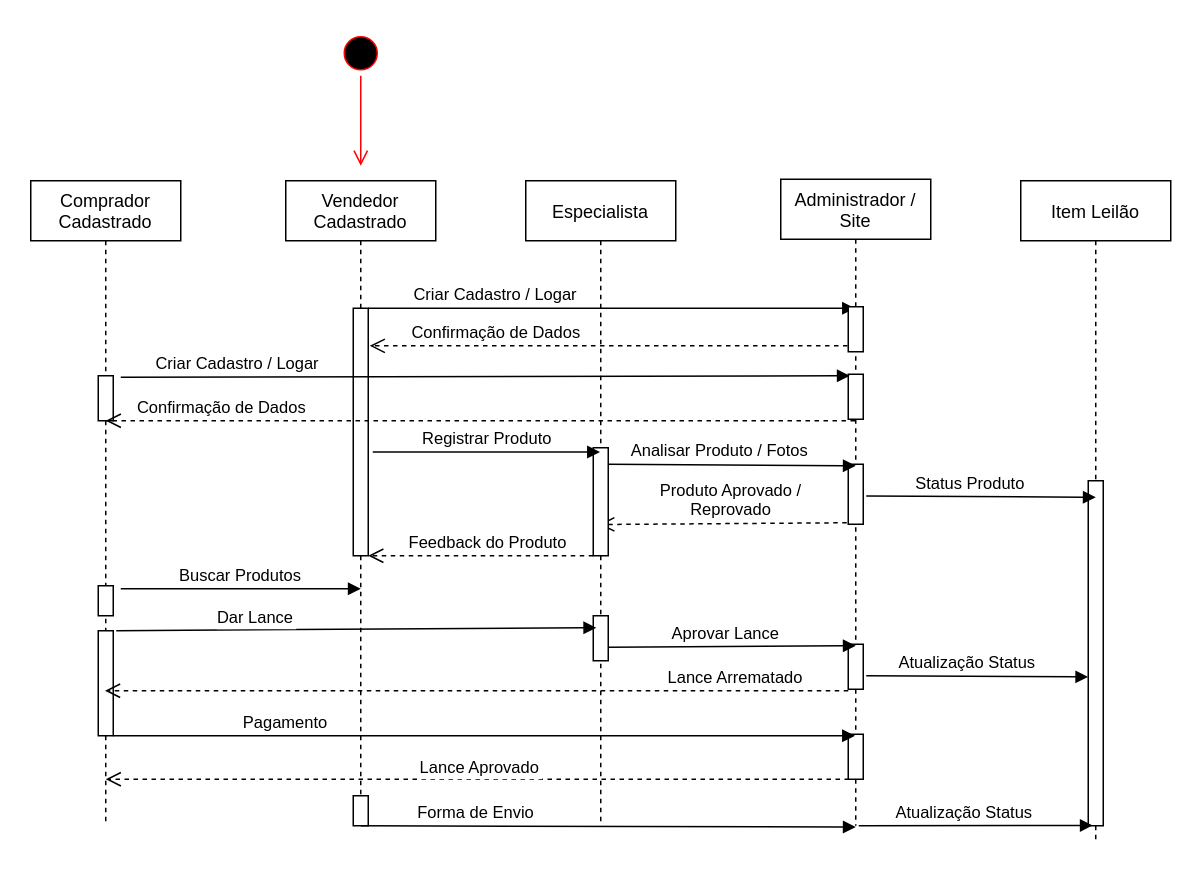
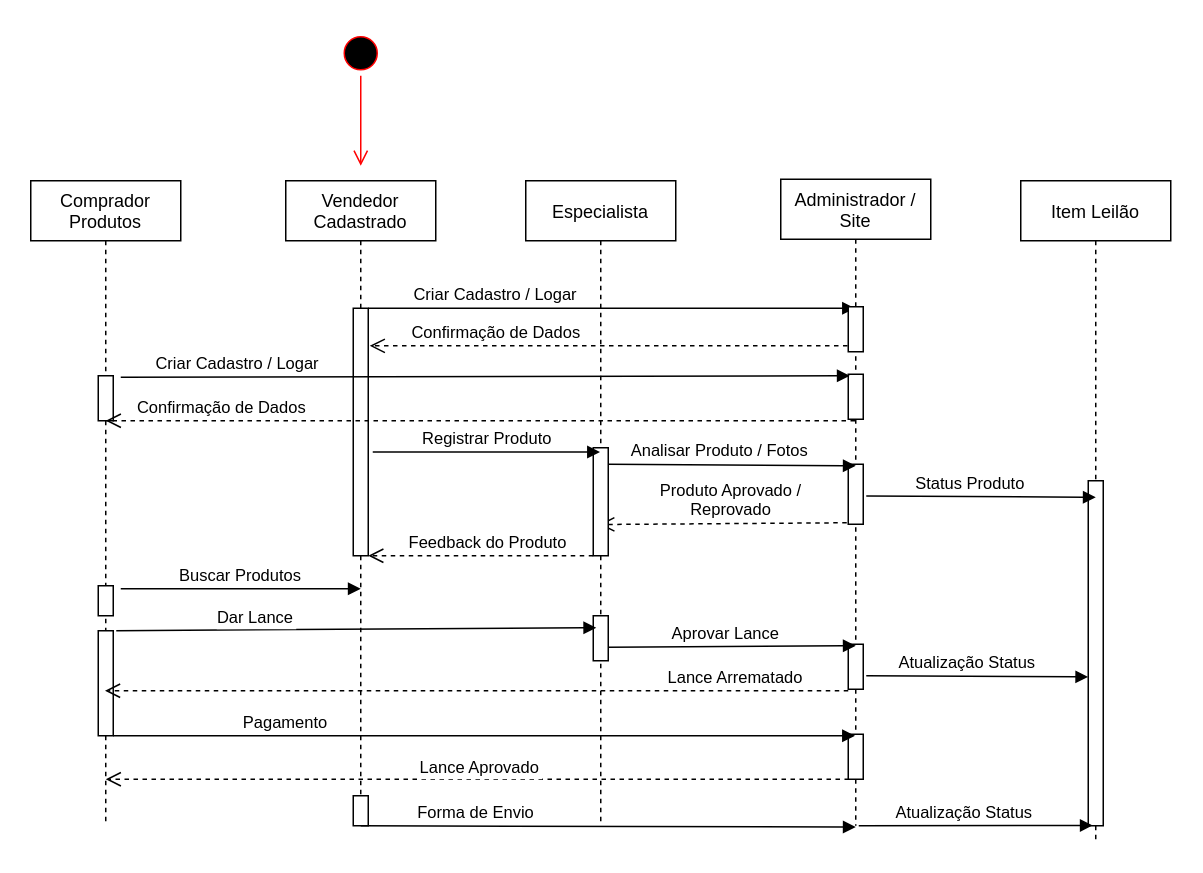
node "Comprador Cadastrado": label "Comprador Cadastrado" -> "Comprador Produtos"
